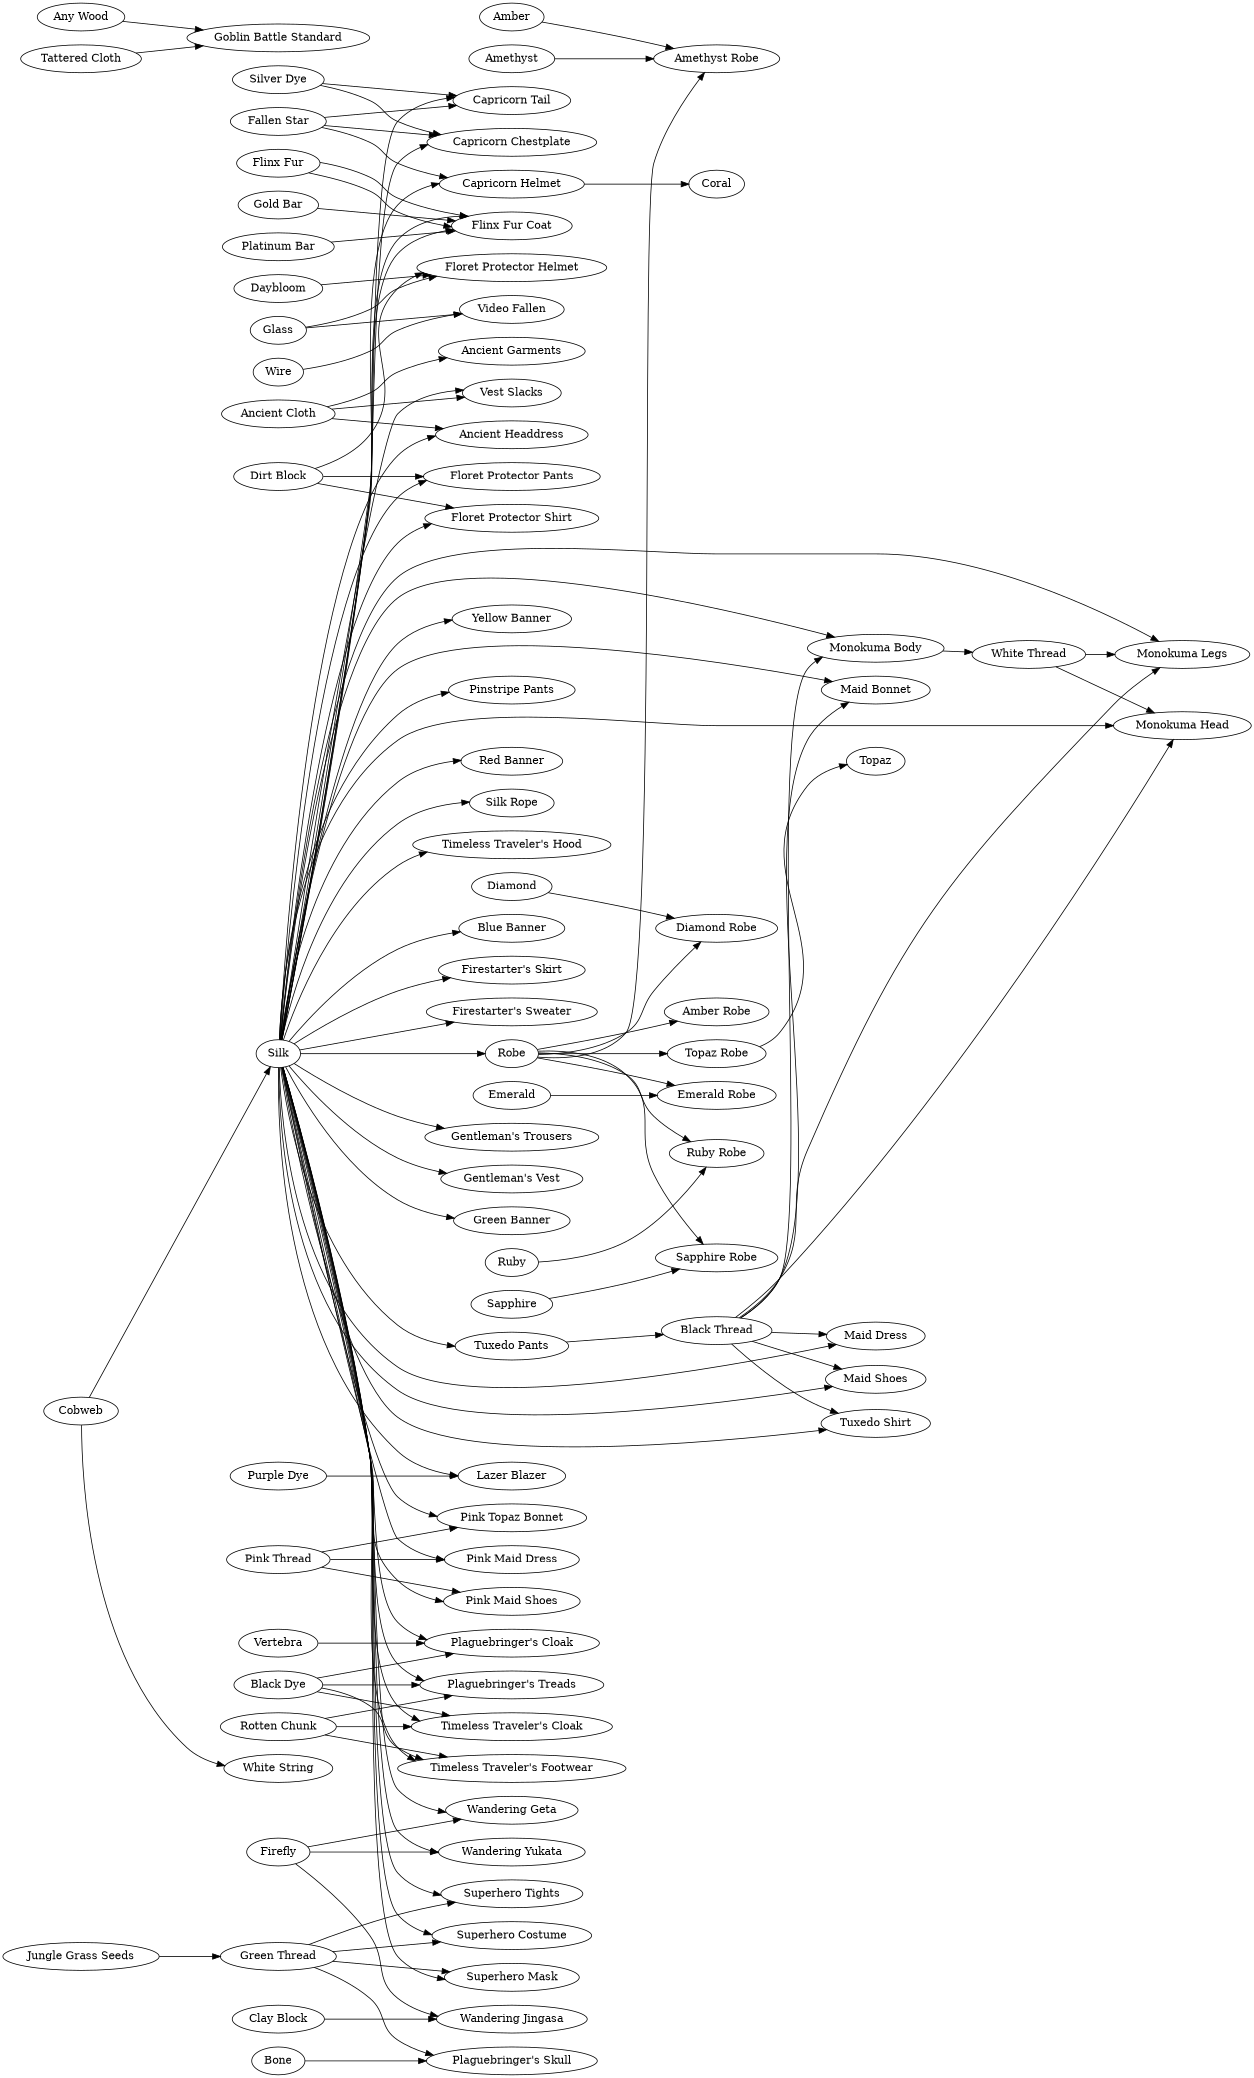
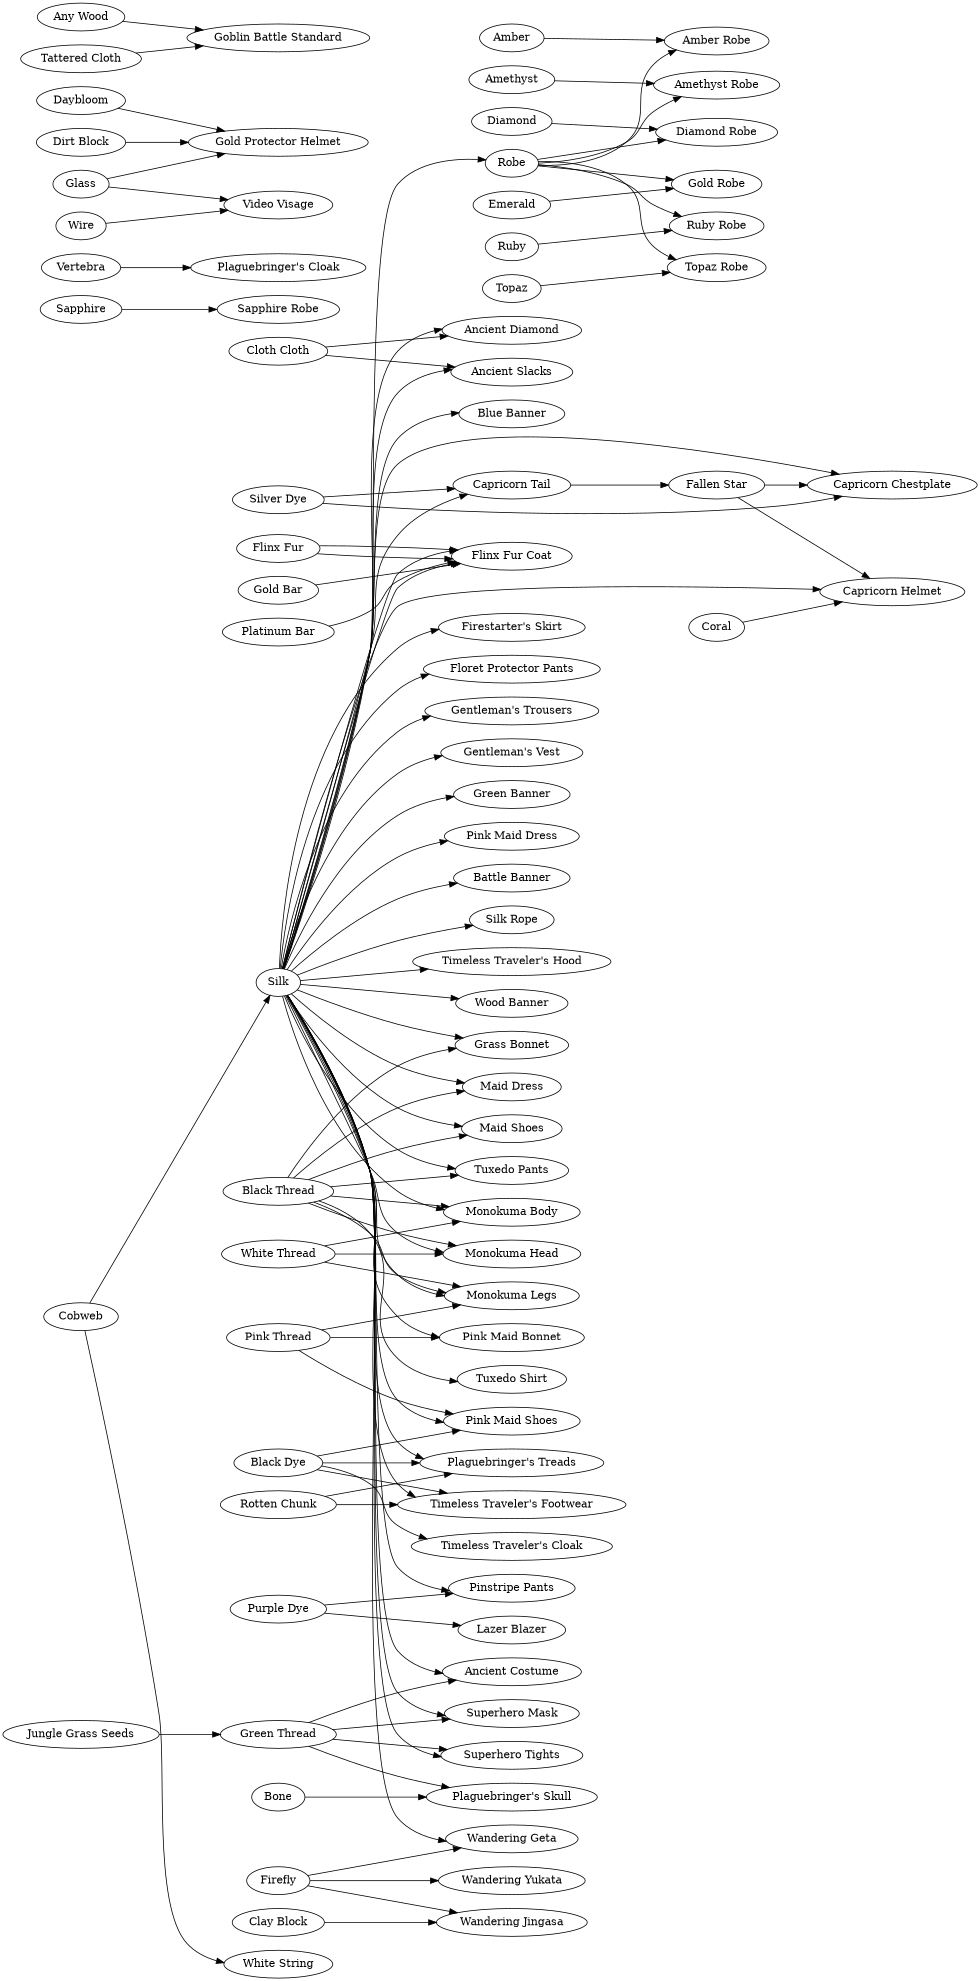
edge "Amber" -> "Amethyst Robe": now "Amber" -> "Amber Robe"
edge "Fallen Star" -> "Capricorn Tail": reversed
edge "Capricorn Helmet" -> "Coral": reversed
node "Floret Protector Helmet": label "Floret Protector Helmet" -> "Gold Protector Helmet"
node "Video Fallen": label "Video Fallen" -> "Video Visage"
node "Ancient Garments": removed
node "Vest Slacks": label "Vest Slacks" -> "Ancient Slacks"
node "Ancient Cloth": label "Ancient Cloth" -> "Cloth Cloth"
node "Ancient Headdress": label "Ancient Headdress" -> "Ancient Diamond"
edge "Dirt Block" -> "Floret Protector Pants": removed
node "Floret Protector Shirt": removed
node "Yellow Banner": label "Yellow Banner" -> "Wood Banner"
edge "Monokuma Body" -> "White Thread": reversed
node "Maid Bonnet": label "Maid Bonnet" -> "Grass Bonnet"
node "Red Banner": label "Red Banner" -> "Battle Banner"
edge "Topaz Robe" -> "Topaz": reversed
node "Firestarter's Sweater": removed
node "Emerald Robe": label "Emerald Robe" -> "Gold Robe"
edge "Robe" -> "Sapphire Robe": removed
edge "Silk" -> "Lazer Blazer": removed
edge "Tuxedo Pants" -> "Black Thread": reversed
edge "Silk" -> "Plaguebringer's Cloak": removed
edge "Silk" -> "Timeless Traveler's Cloak": removed
edge "Silk" -> "Tuxedo Shirt": removed
edge "Silk" -> "Wandering Yukata": removed
node "Pink Topaz Bonnet": label "Pink Topaz Bonnet" -> "Pink Maid Bonnet"
edge "Pink Thread" -> "Pink Maid Dress": now "Pink Thread" -> "Monokuma Legs"
edge "Purple Dye" -> "Pinstripe Pants": added
edge "Black Dye" -> "Plaguebringer's Cloak": now "Black Dye" -> "Pink Maid Shoes"
edge "Rotten Chunk" -> "Timeless Traveler's Cloak": removed
node "Superhero Costume": label "Superhero Costume" -> "Ancient Costume"
